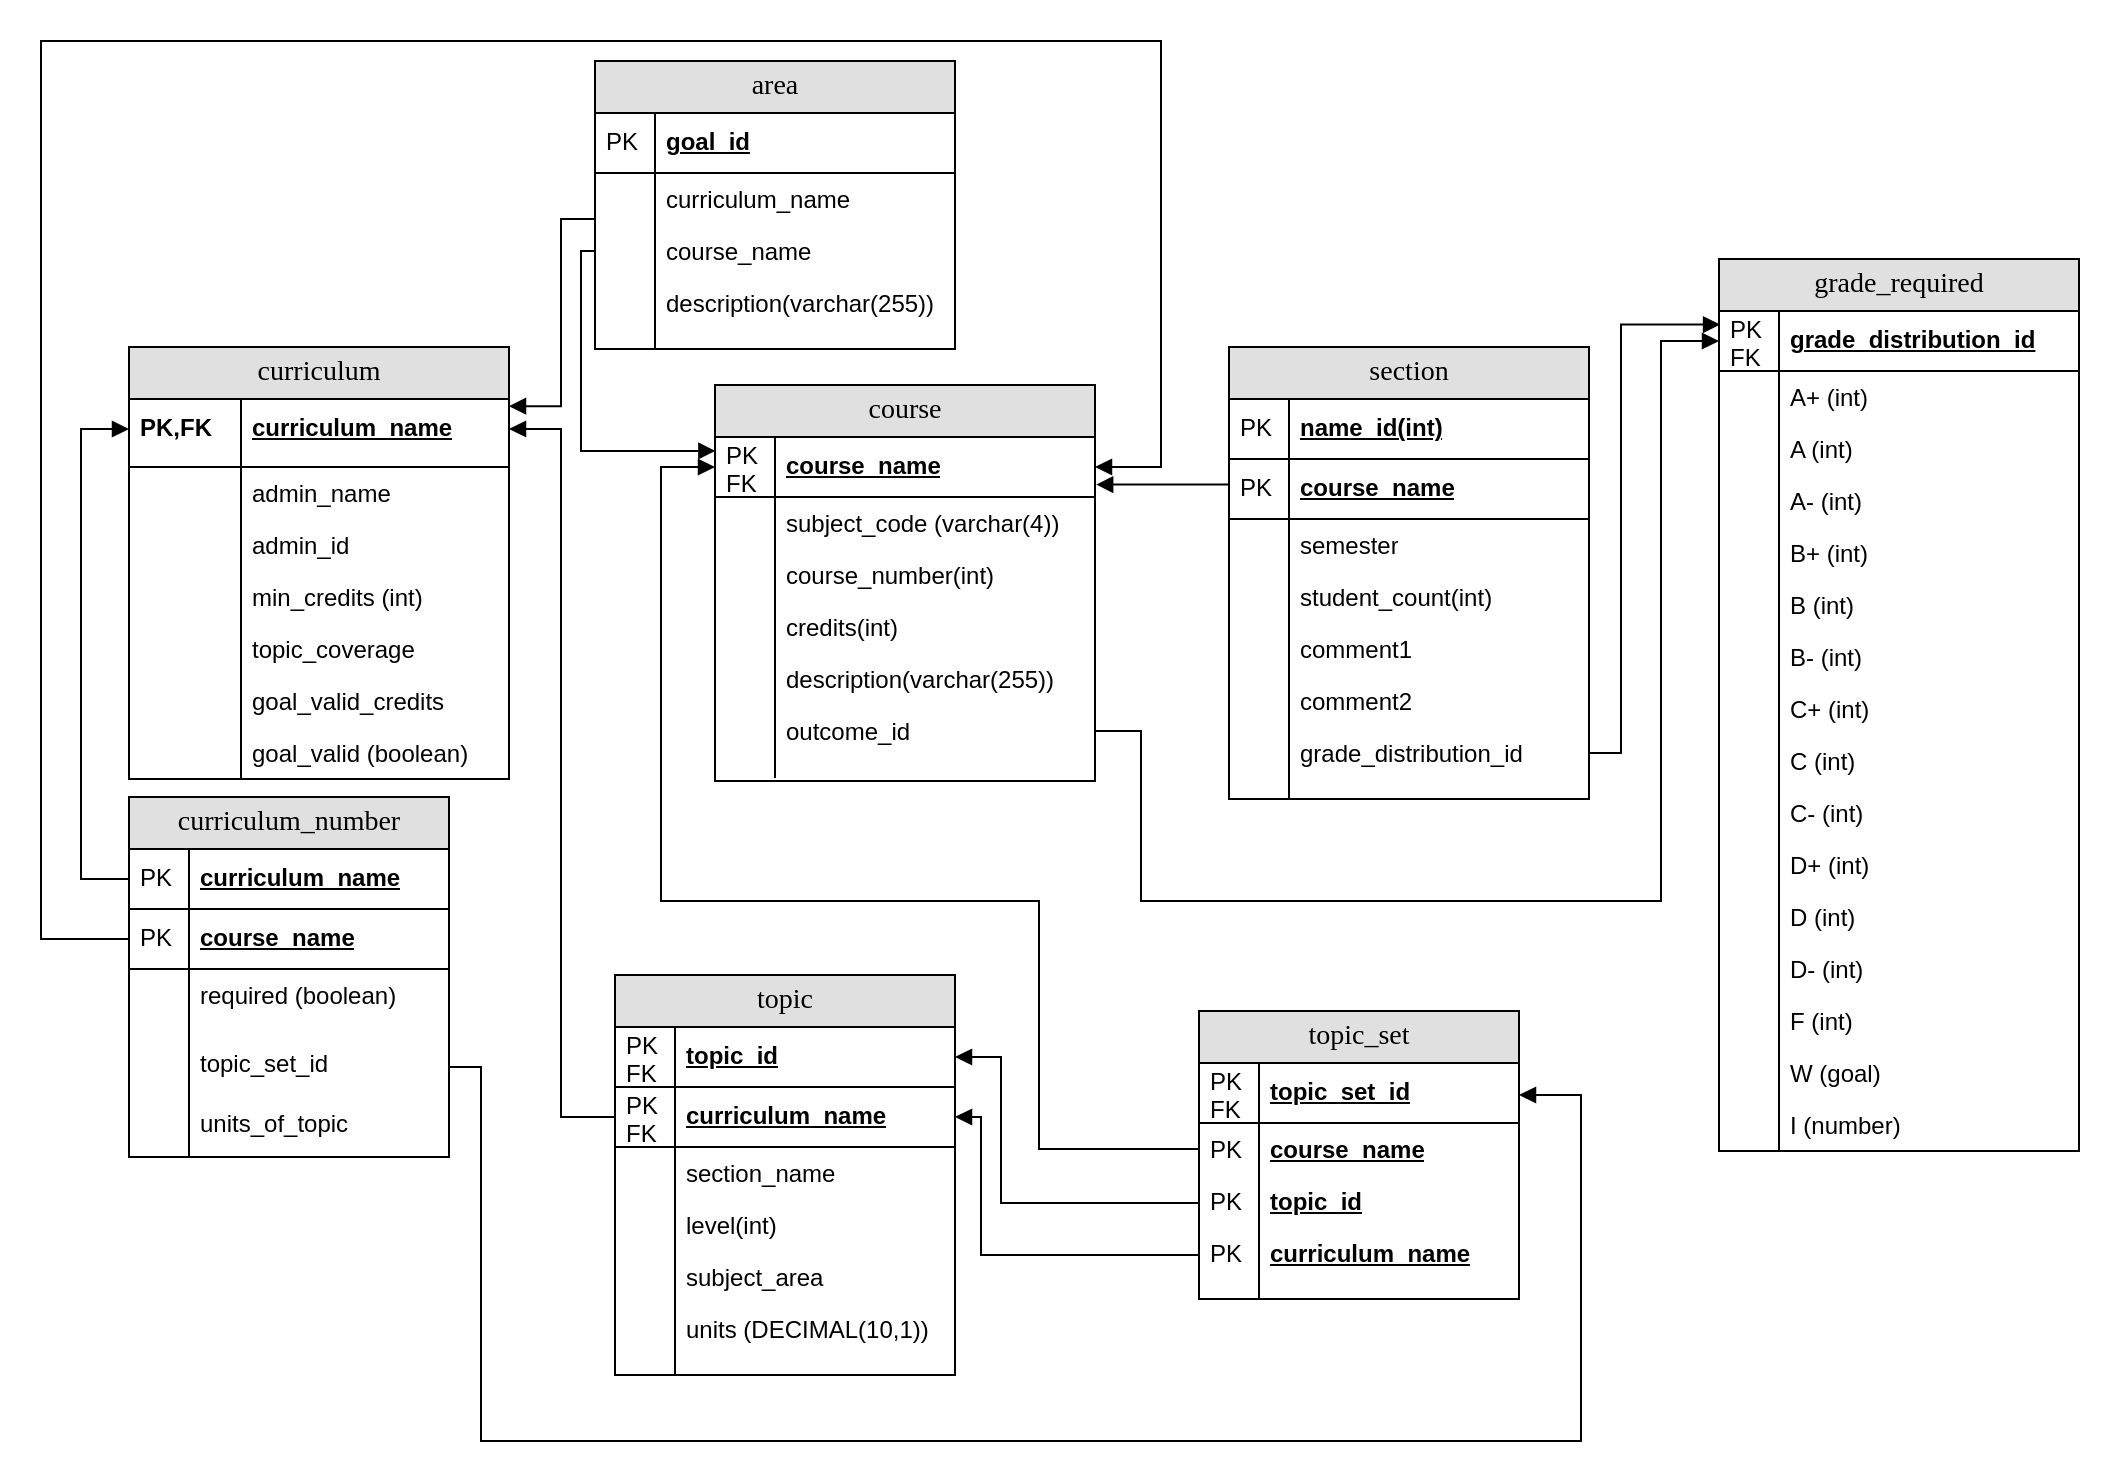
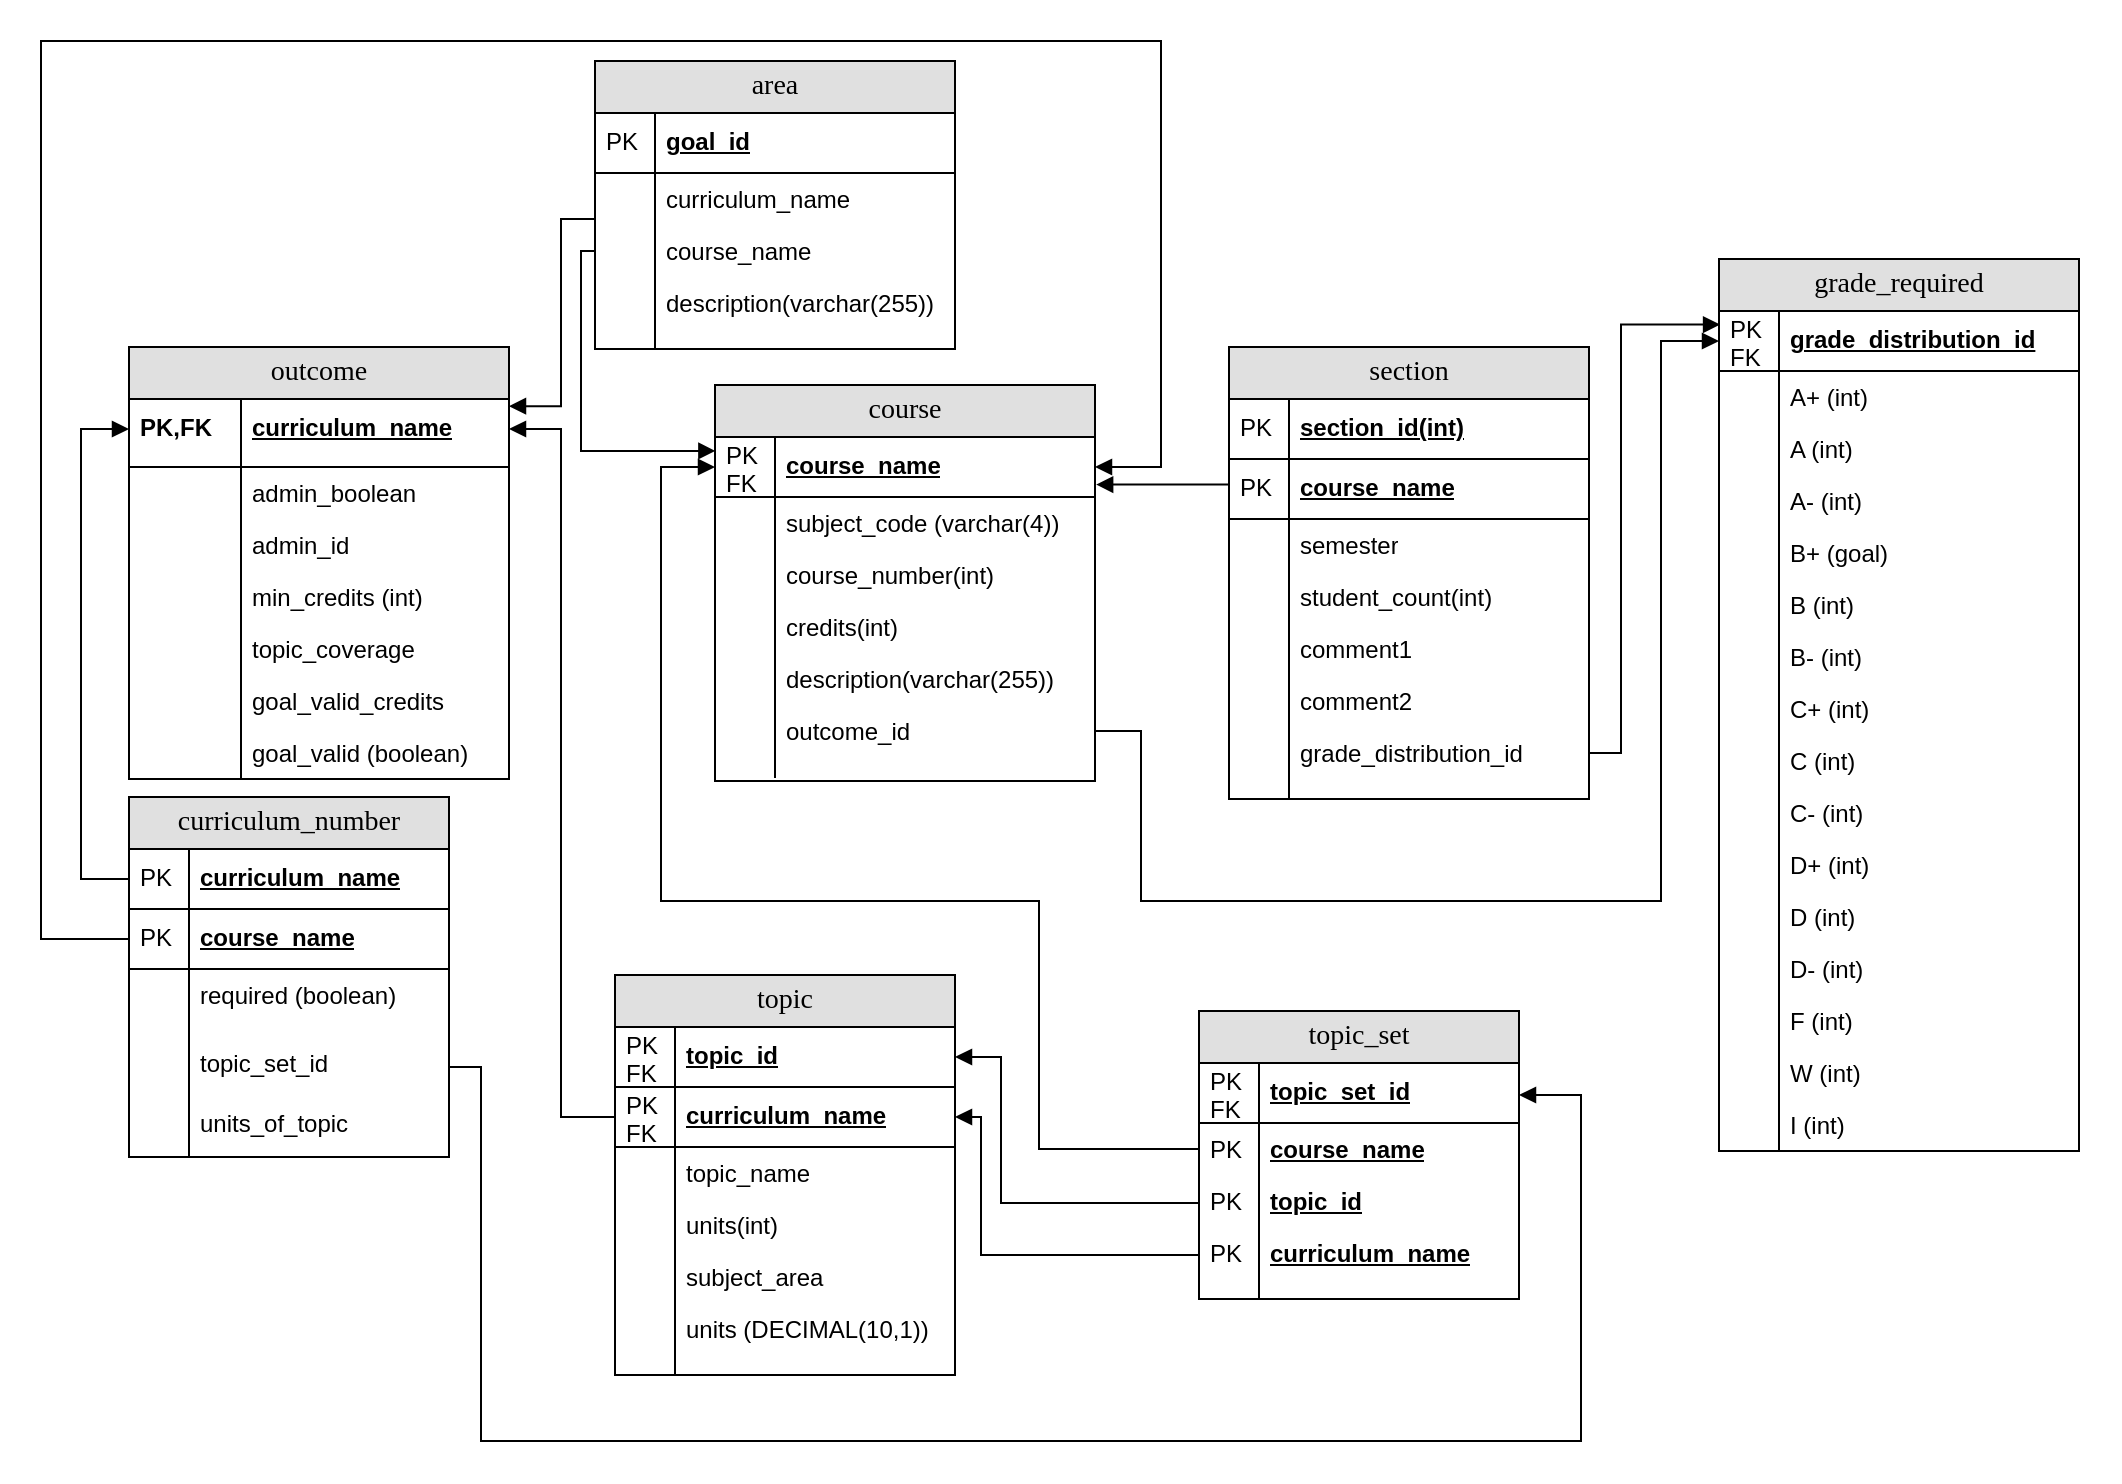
node "curriculum": label "curriculum" -> "outcome"
node "name_id(int)": label "name_id(int)" -> "section_id(int)"
node "admin_name": label "admin_name" -> "admin_boolean"
node "B+ (int)": label "B+ (int)" -> "B+ (goal)"
node "W (goal)": label "W (goal)" -> "W (int)"
node "I (number)": label "I (number)" -> "I (int)"
node "section_name": label "section_name" -> "topic_name"
node "level(int)": label "level(int)" -> "units(int)"
